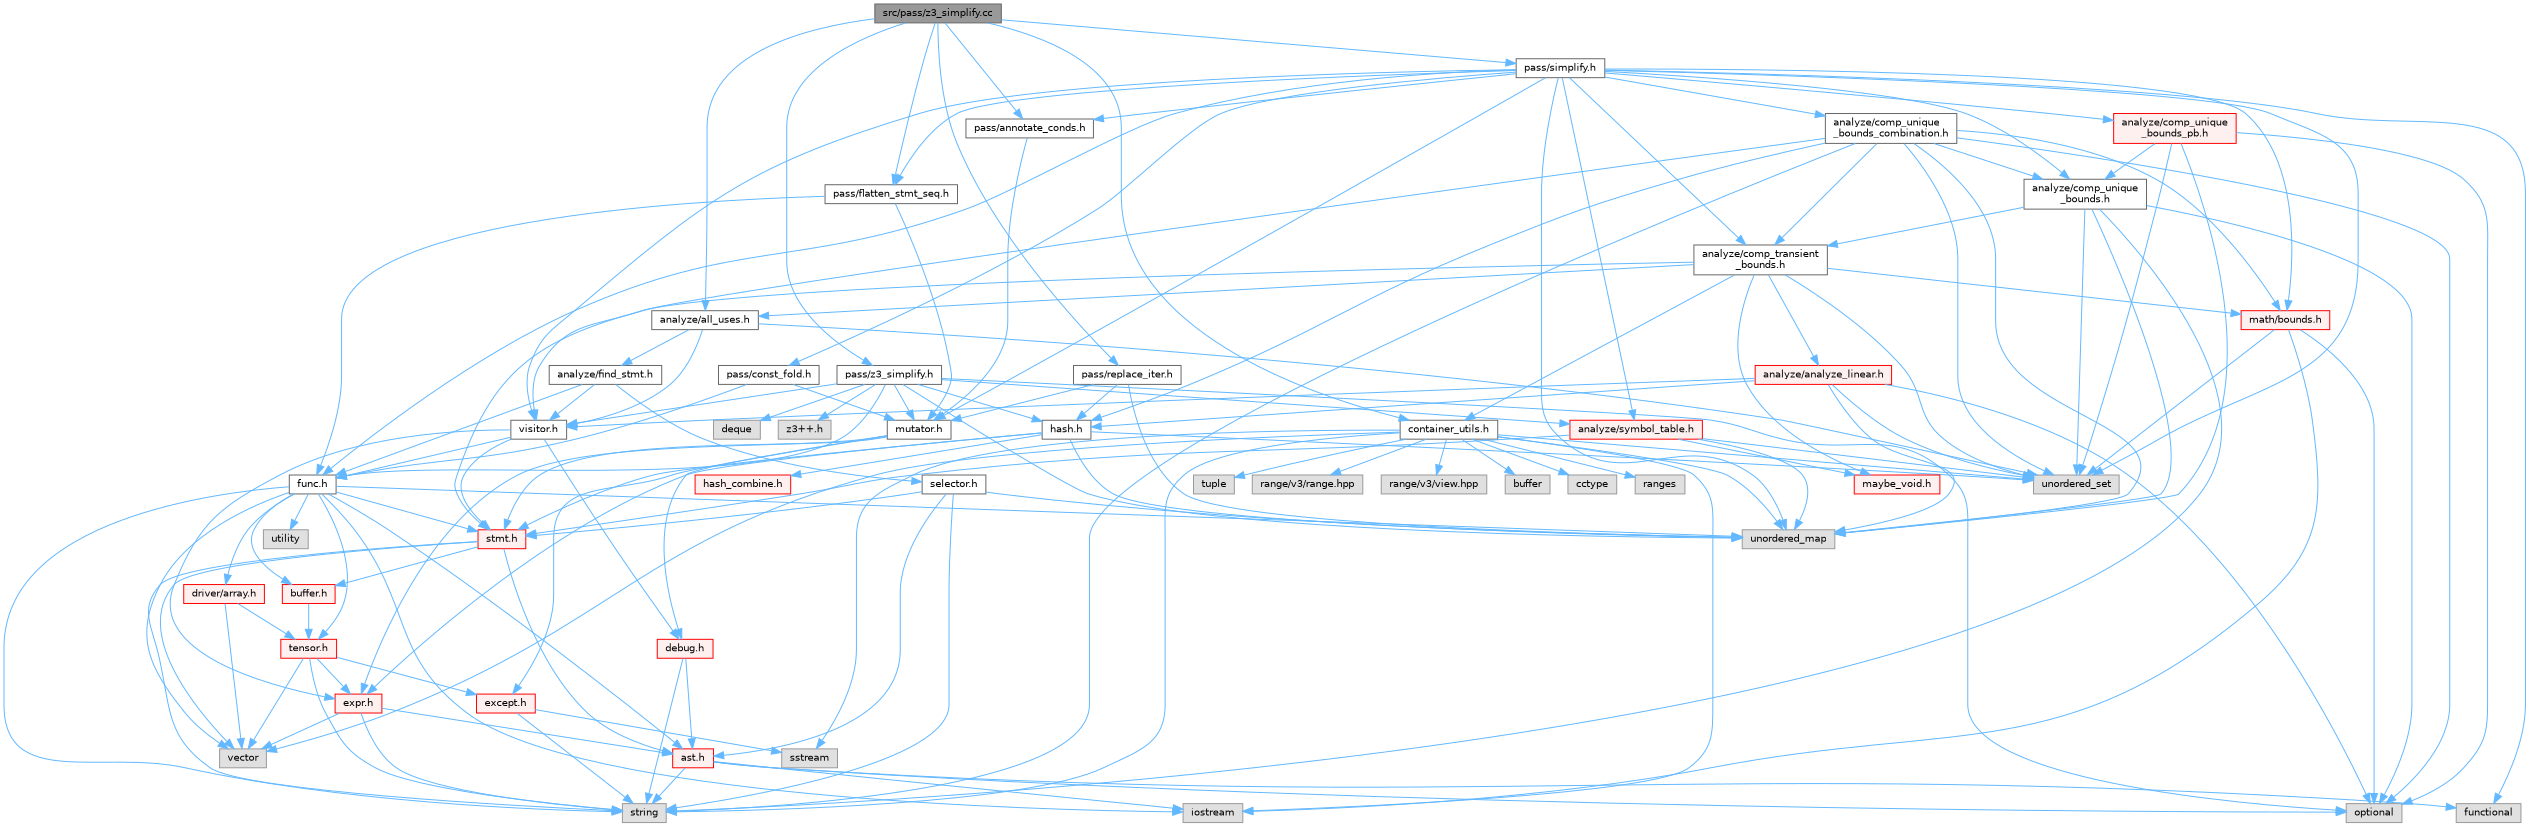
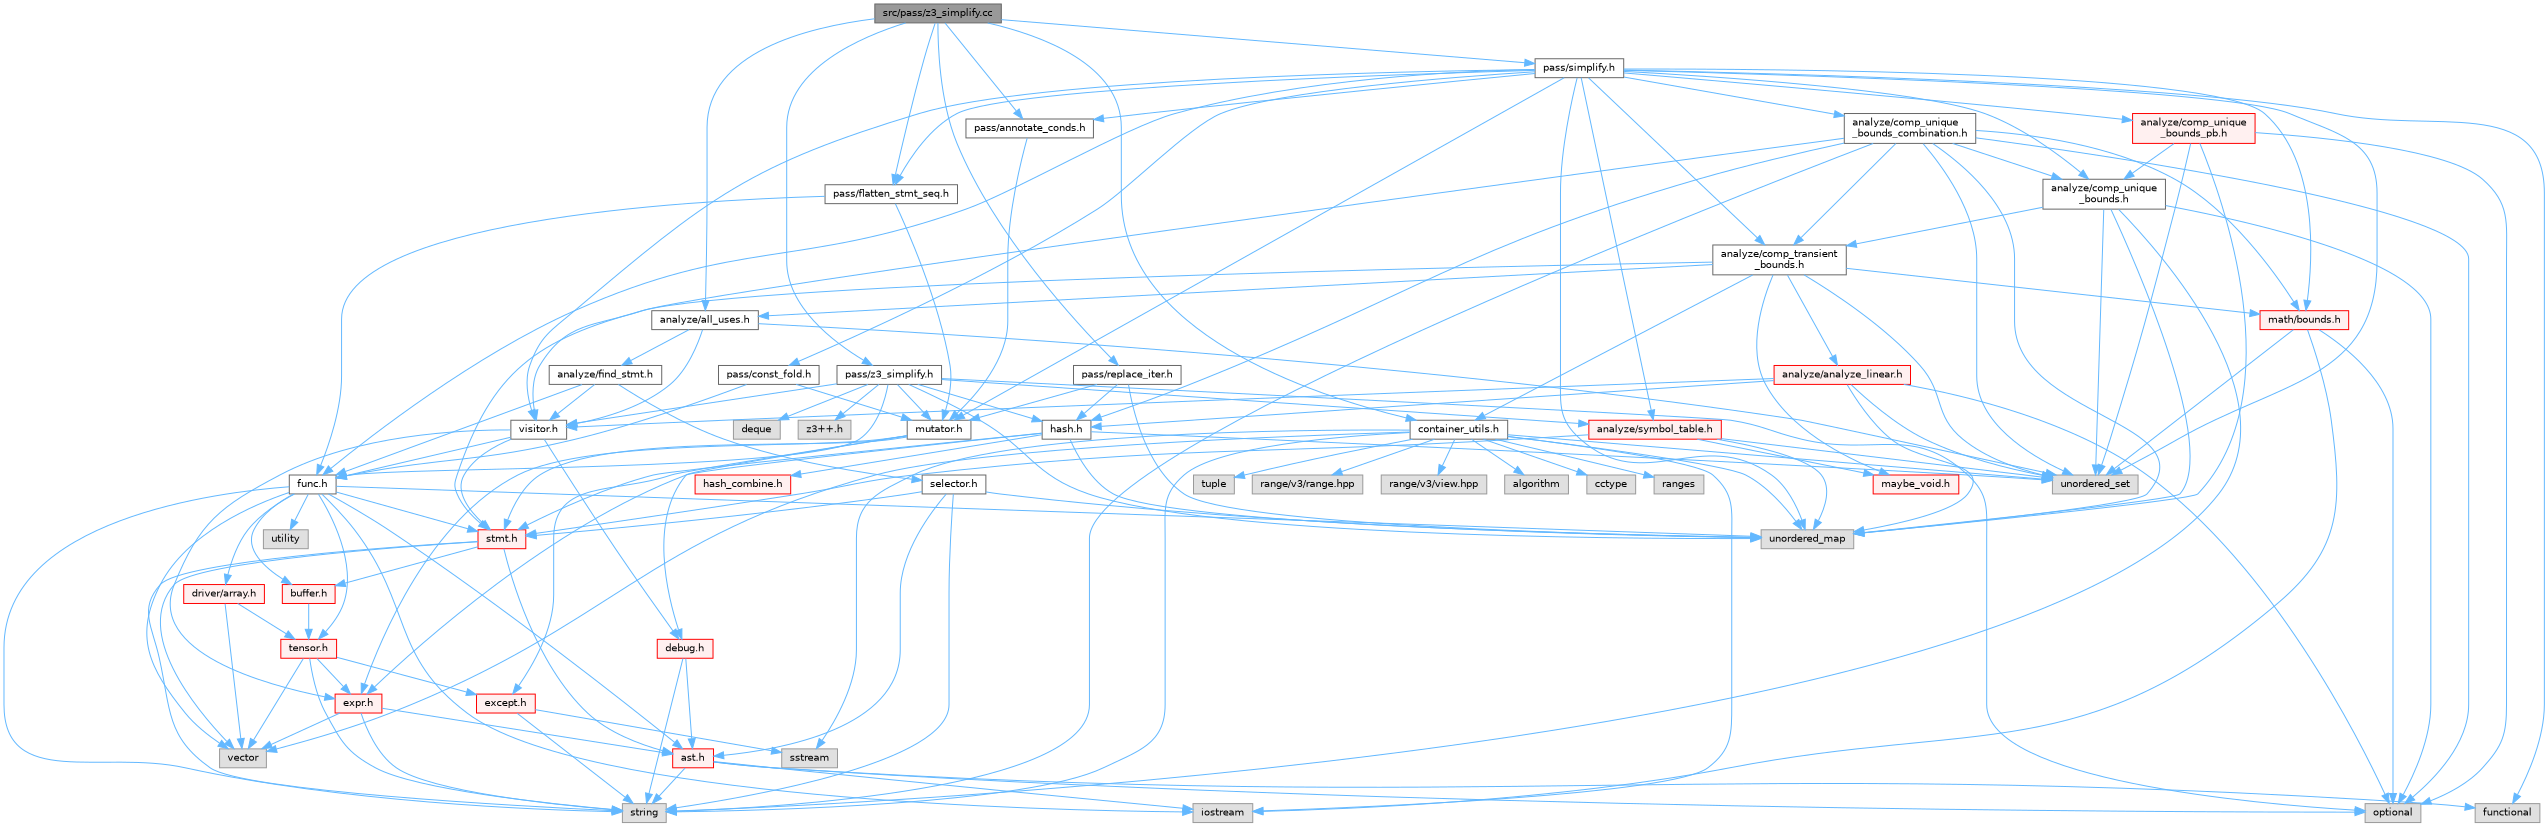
node "buffer": label "buffer" -> "algorithm"
